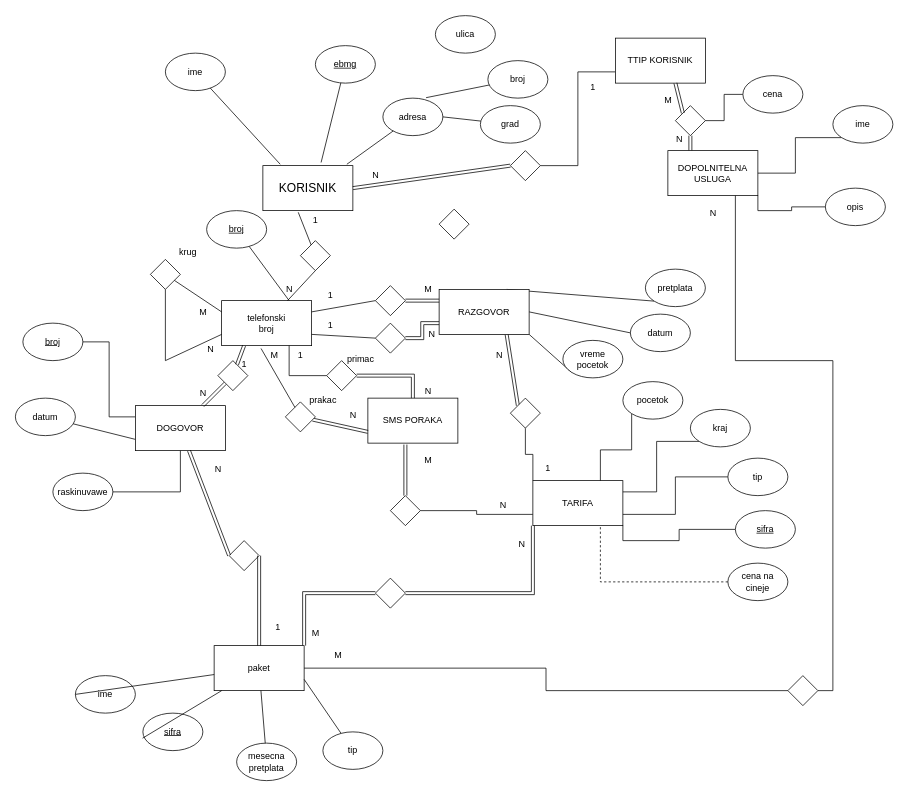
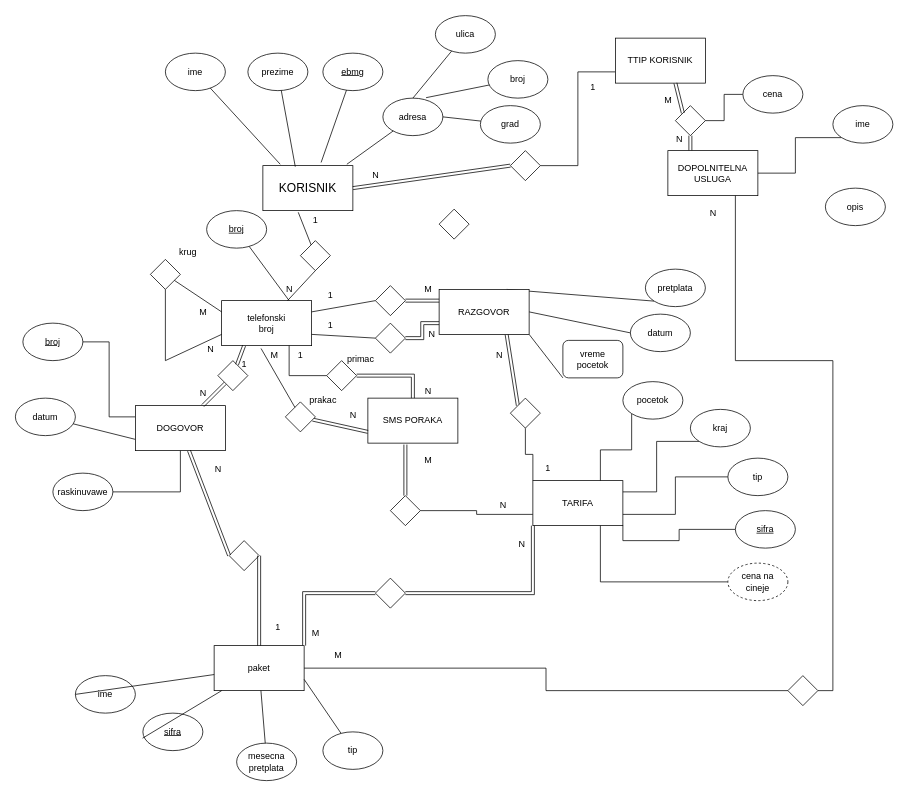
node "ebmg": moved (345, 64) -> (353, 72)
node "prezime": added
edge "ulica" -- "adresa": added
edge "prezime" -- "KORISNIK": added
edge "DOPOLNITELNA USLUGA" -- "opis": removed
node "vreme pocetok": shape ellipse -> rounded rectangle
edge "TARIFA" -- "cena na cineje": style dashed -> solid
node "cena na cineje": style solid -> dashed
